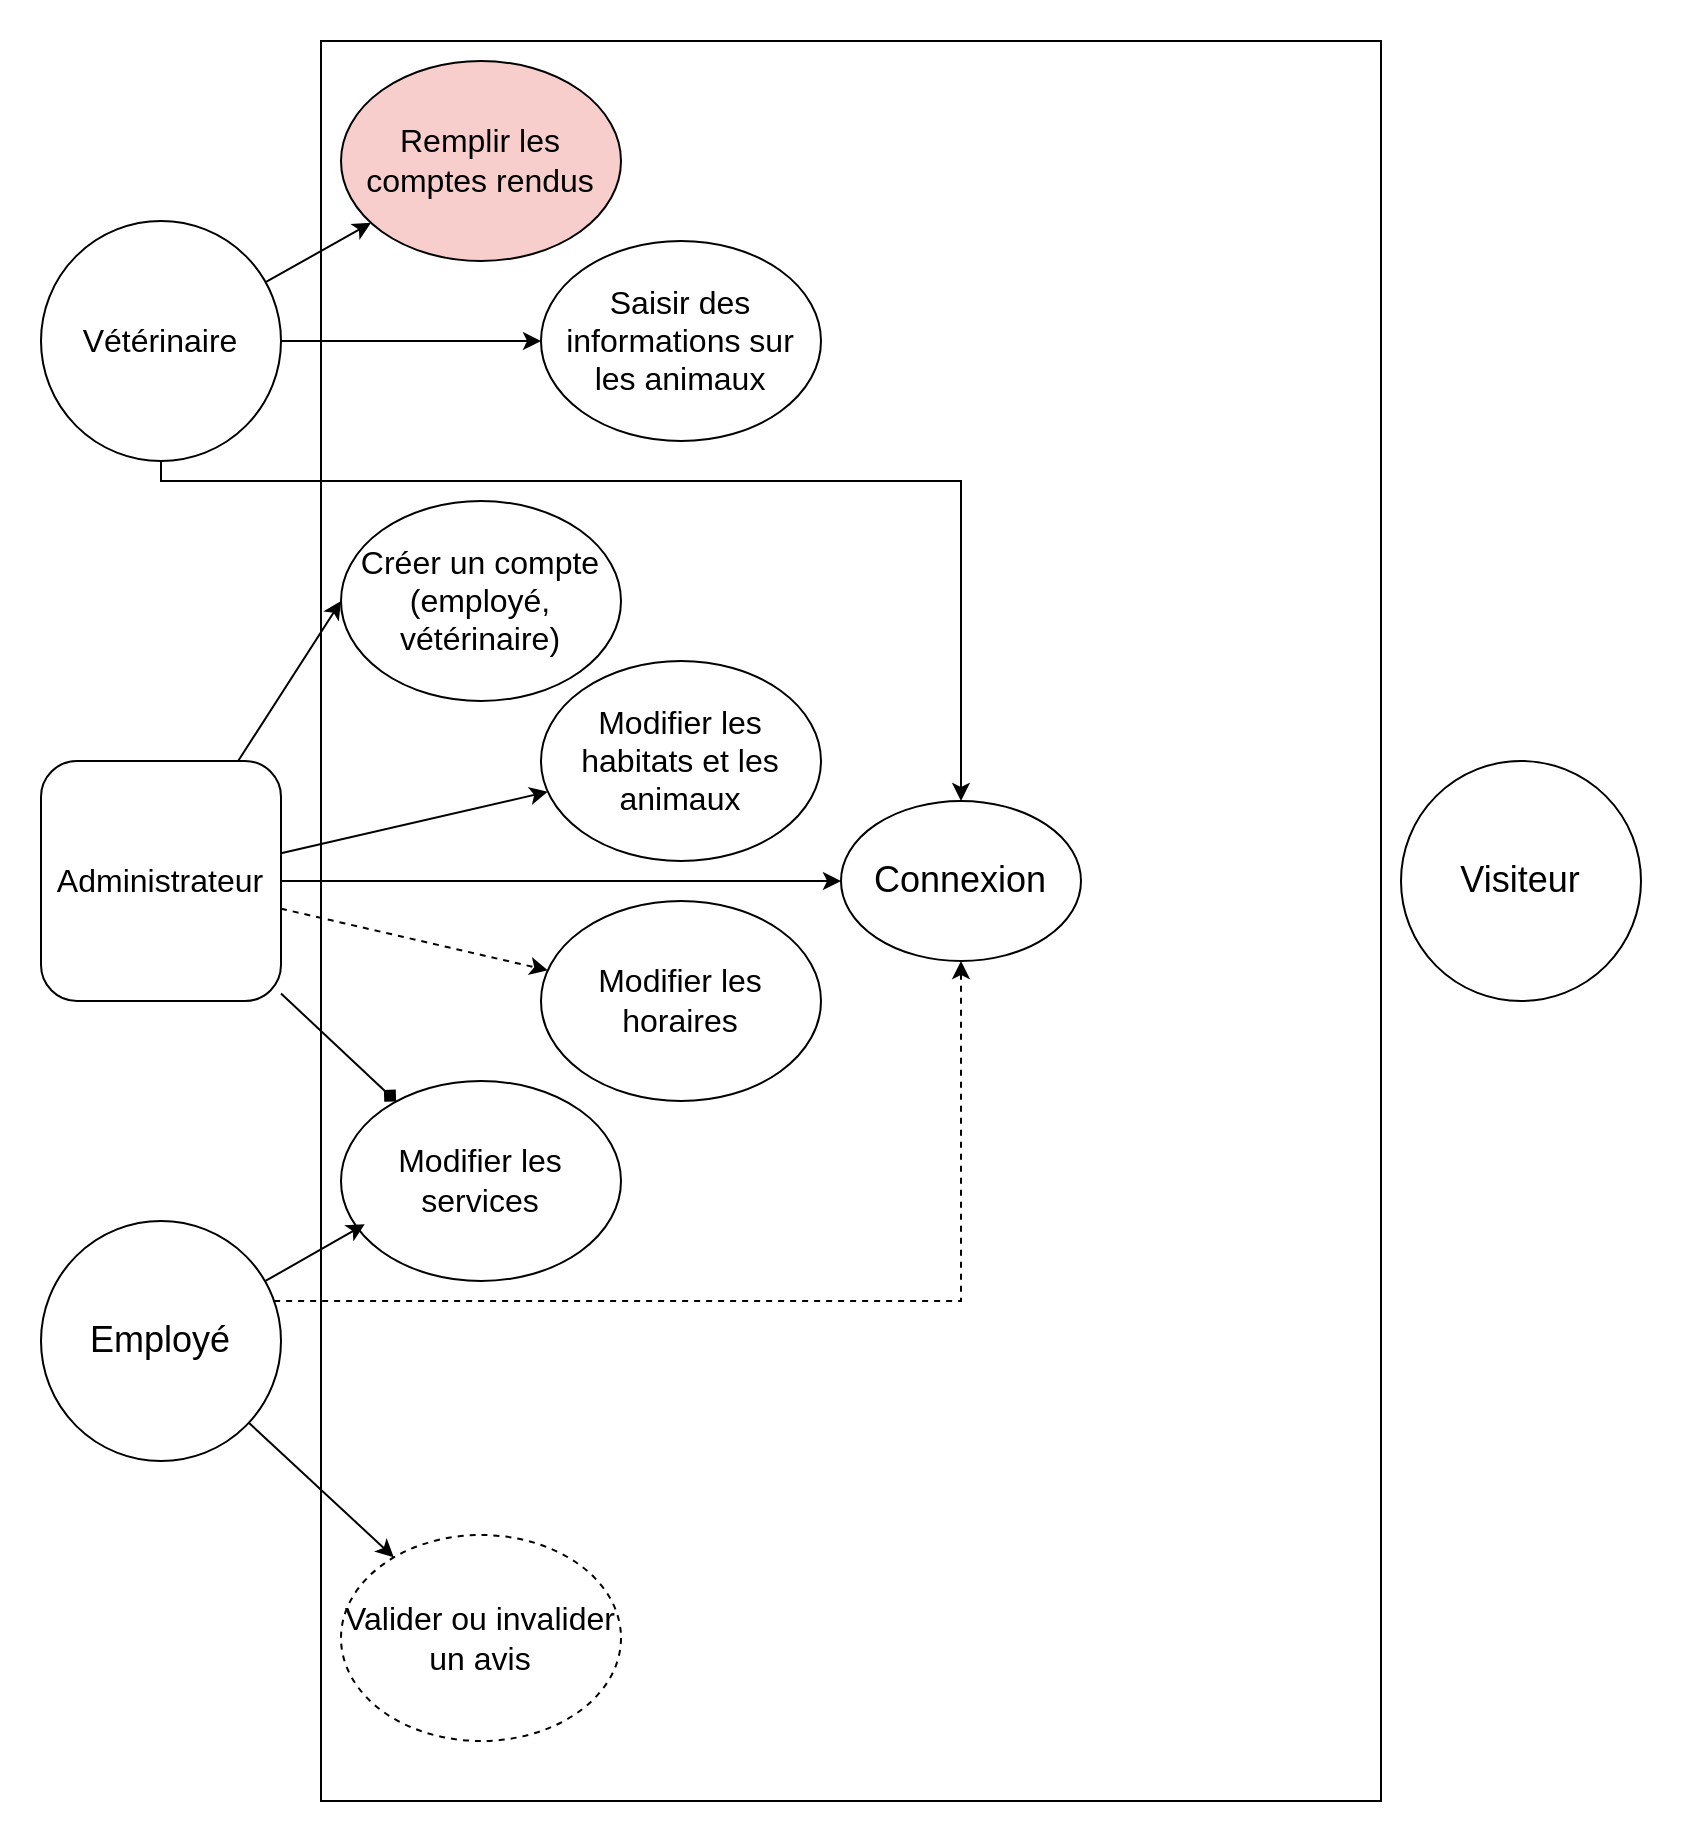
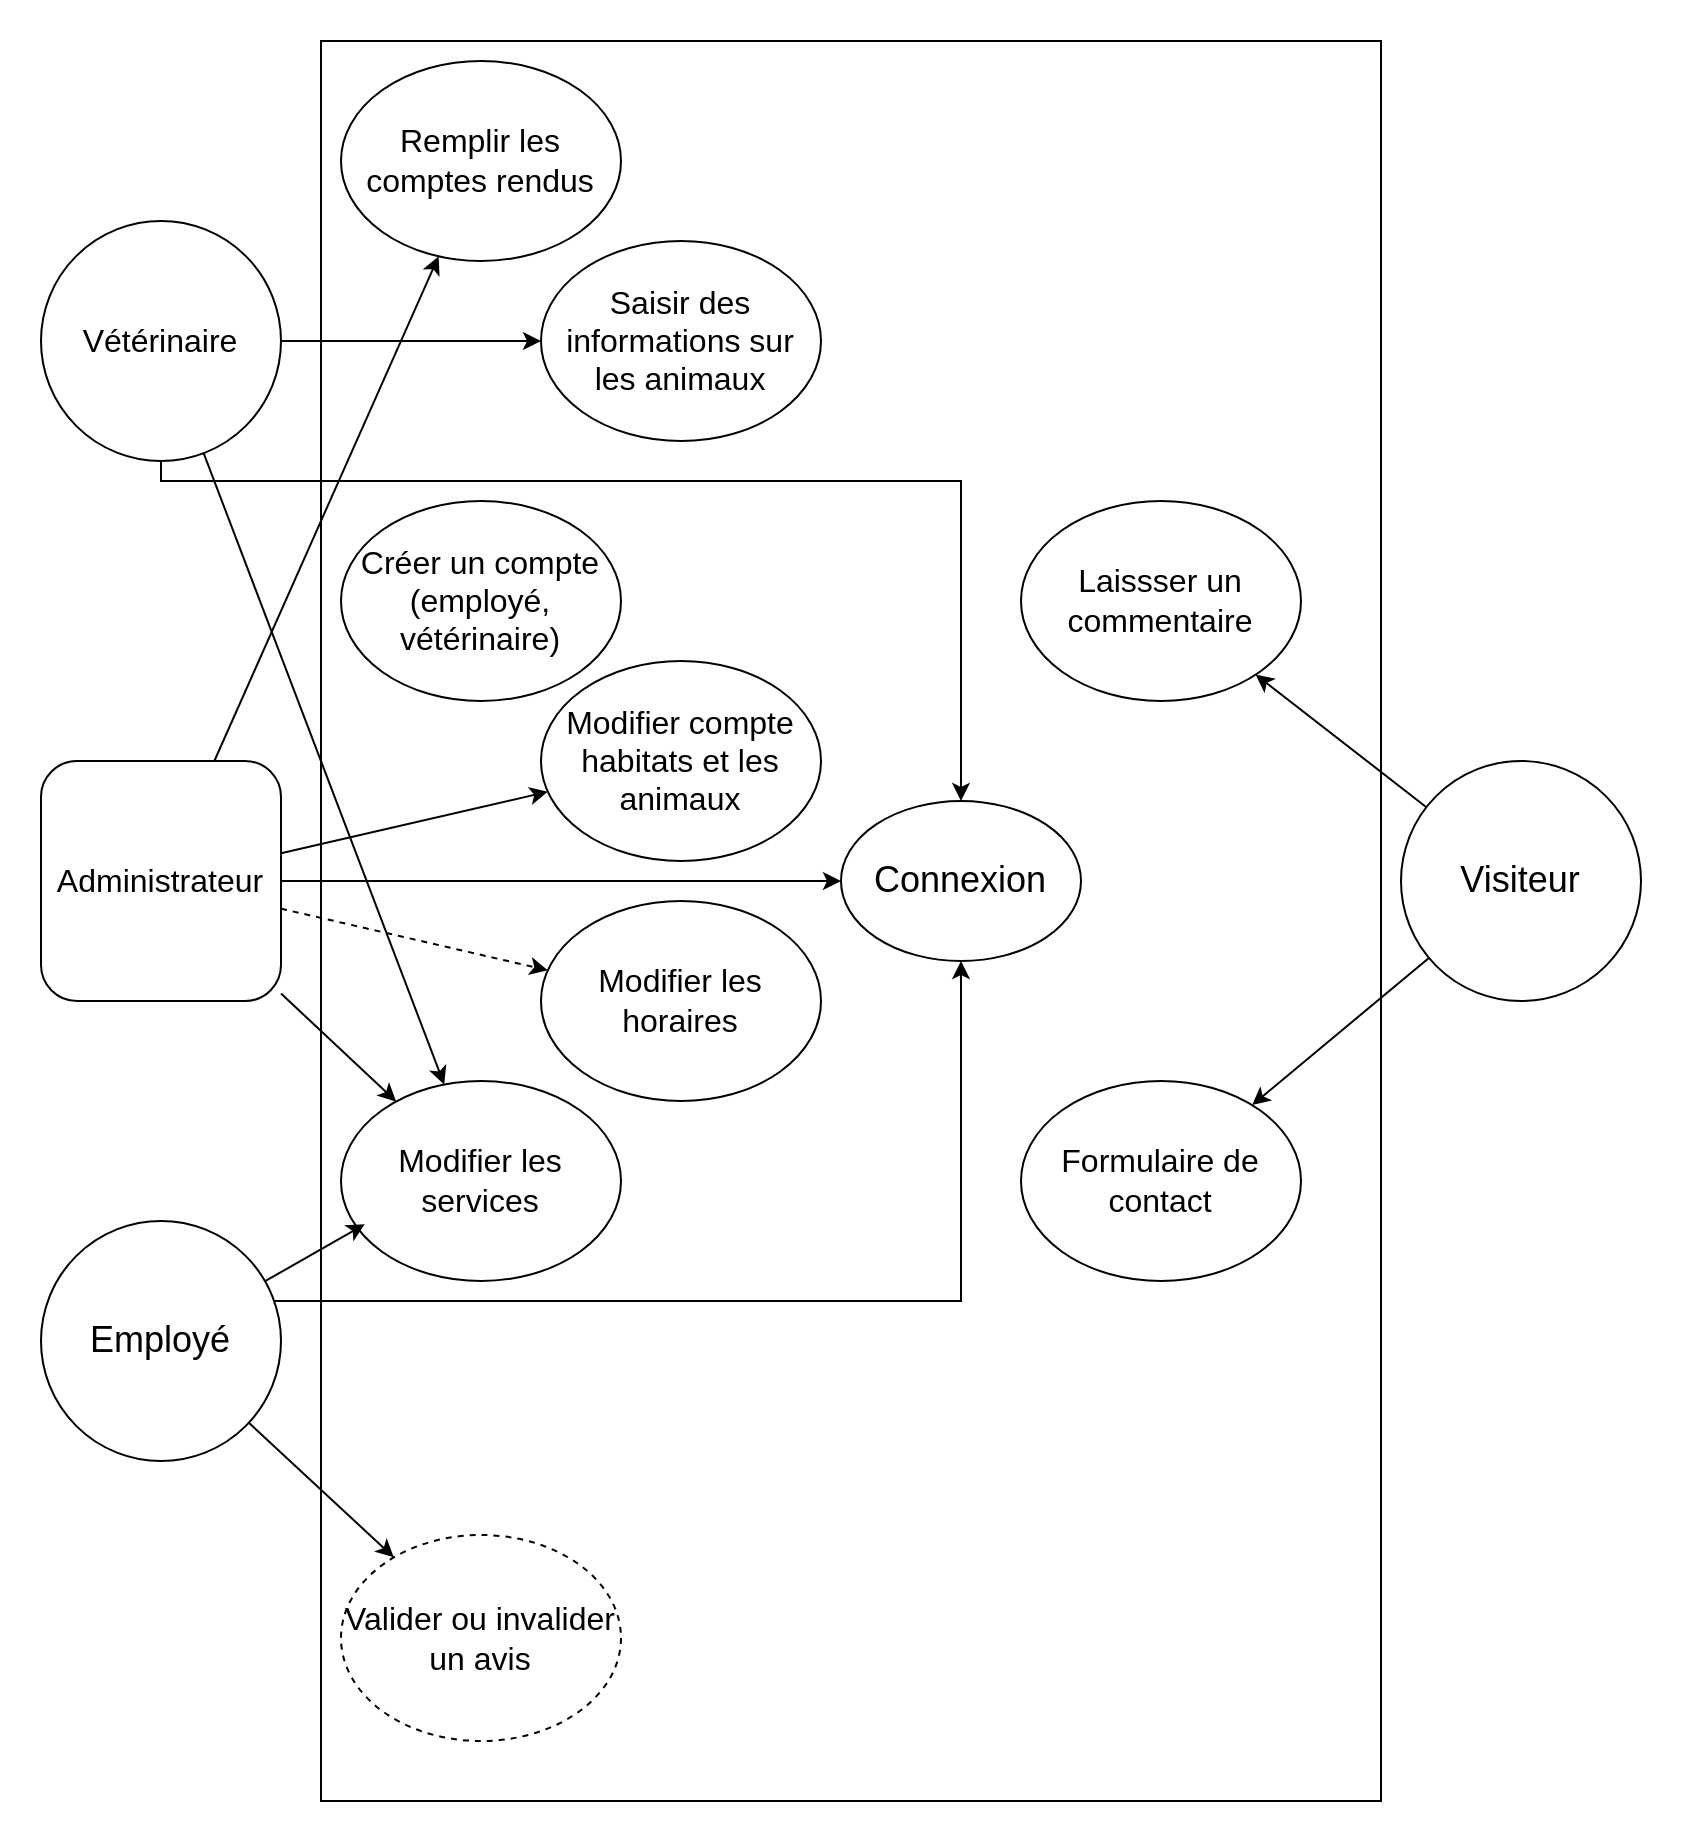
node "Remplir les comptes rendus": fillcolor #f8cecc -> #ffffff
edge "Vétérinaire" -> "Remplir les comptes rendus": now "Vétérinaire" -> "Modifier les services"
node "Laissser un commentaire": added
edge "Administrateur" -> "Créer un compte (employé, vétérinaire)": now "Administrateur" -> "Remplir les comptes rendus"
edge "Visiteur" -> "Laissser un commentaire": added
node "Modifier les habitats et les animaux": label "Modifier les habitats et les animaux" -> "Modifier compte habitats et les animaux"
edge "Visiteur" -> "Formulaire de contact": added
edge "Administrateur" -> "Modifier les services": arrowhead diamond -> classic
node "Formulaire de contact": added
edge "Employé" -> "Connexion": style dashed -> solid
